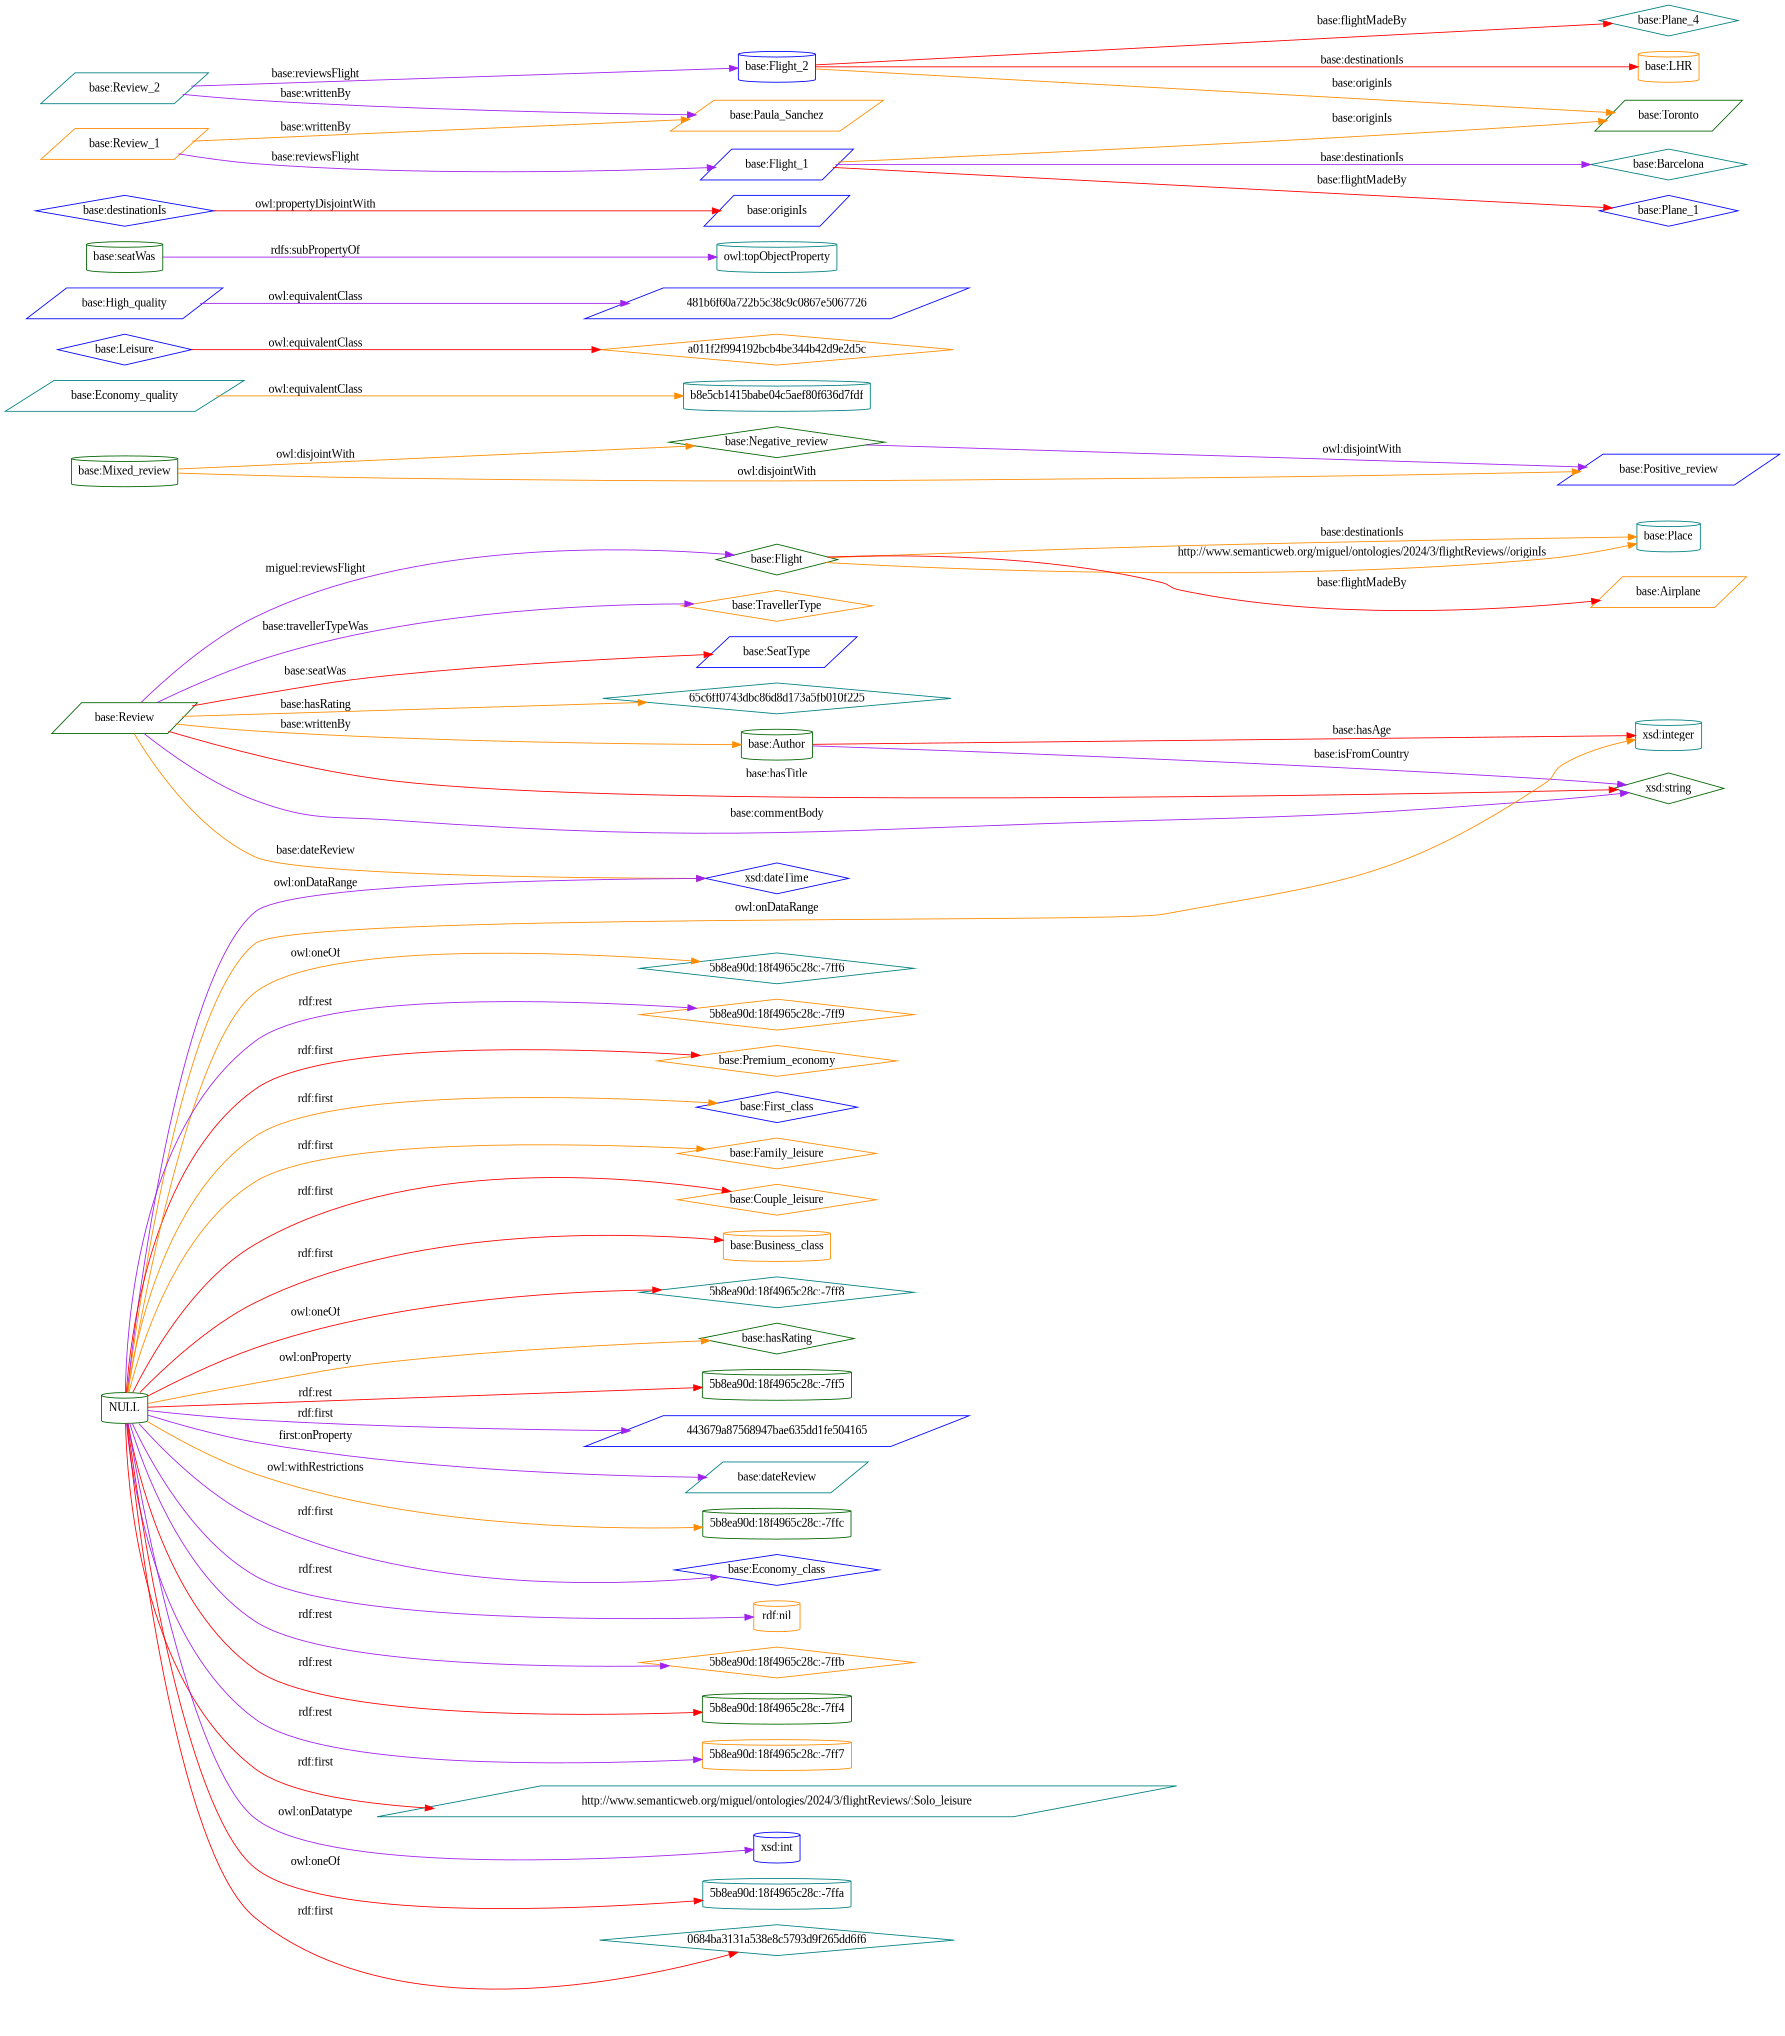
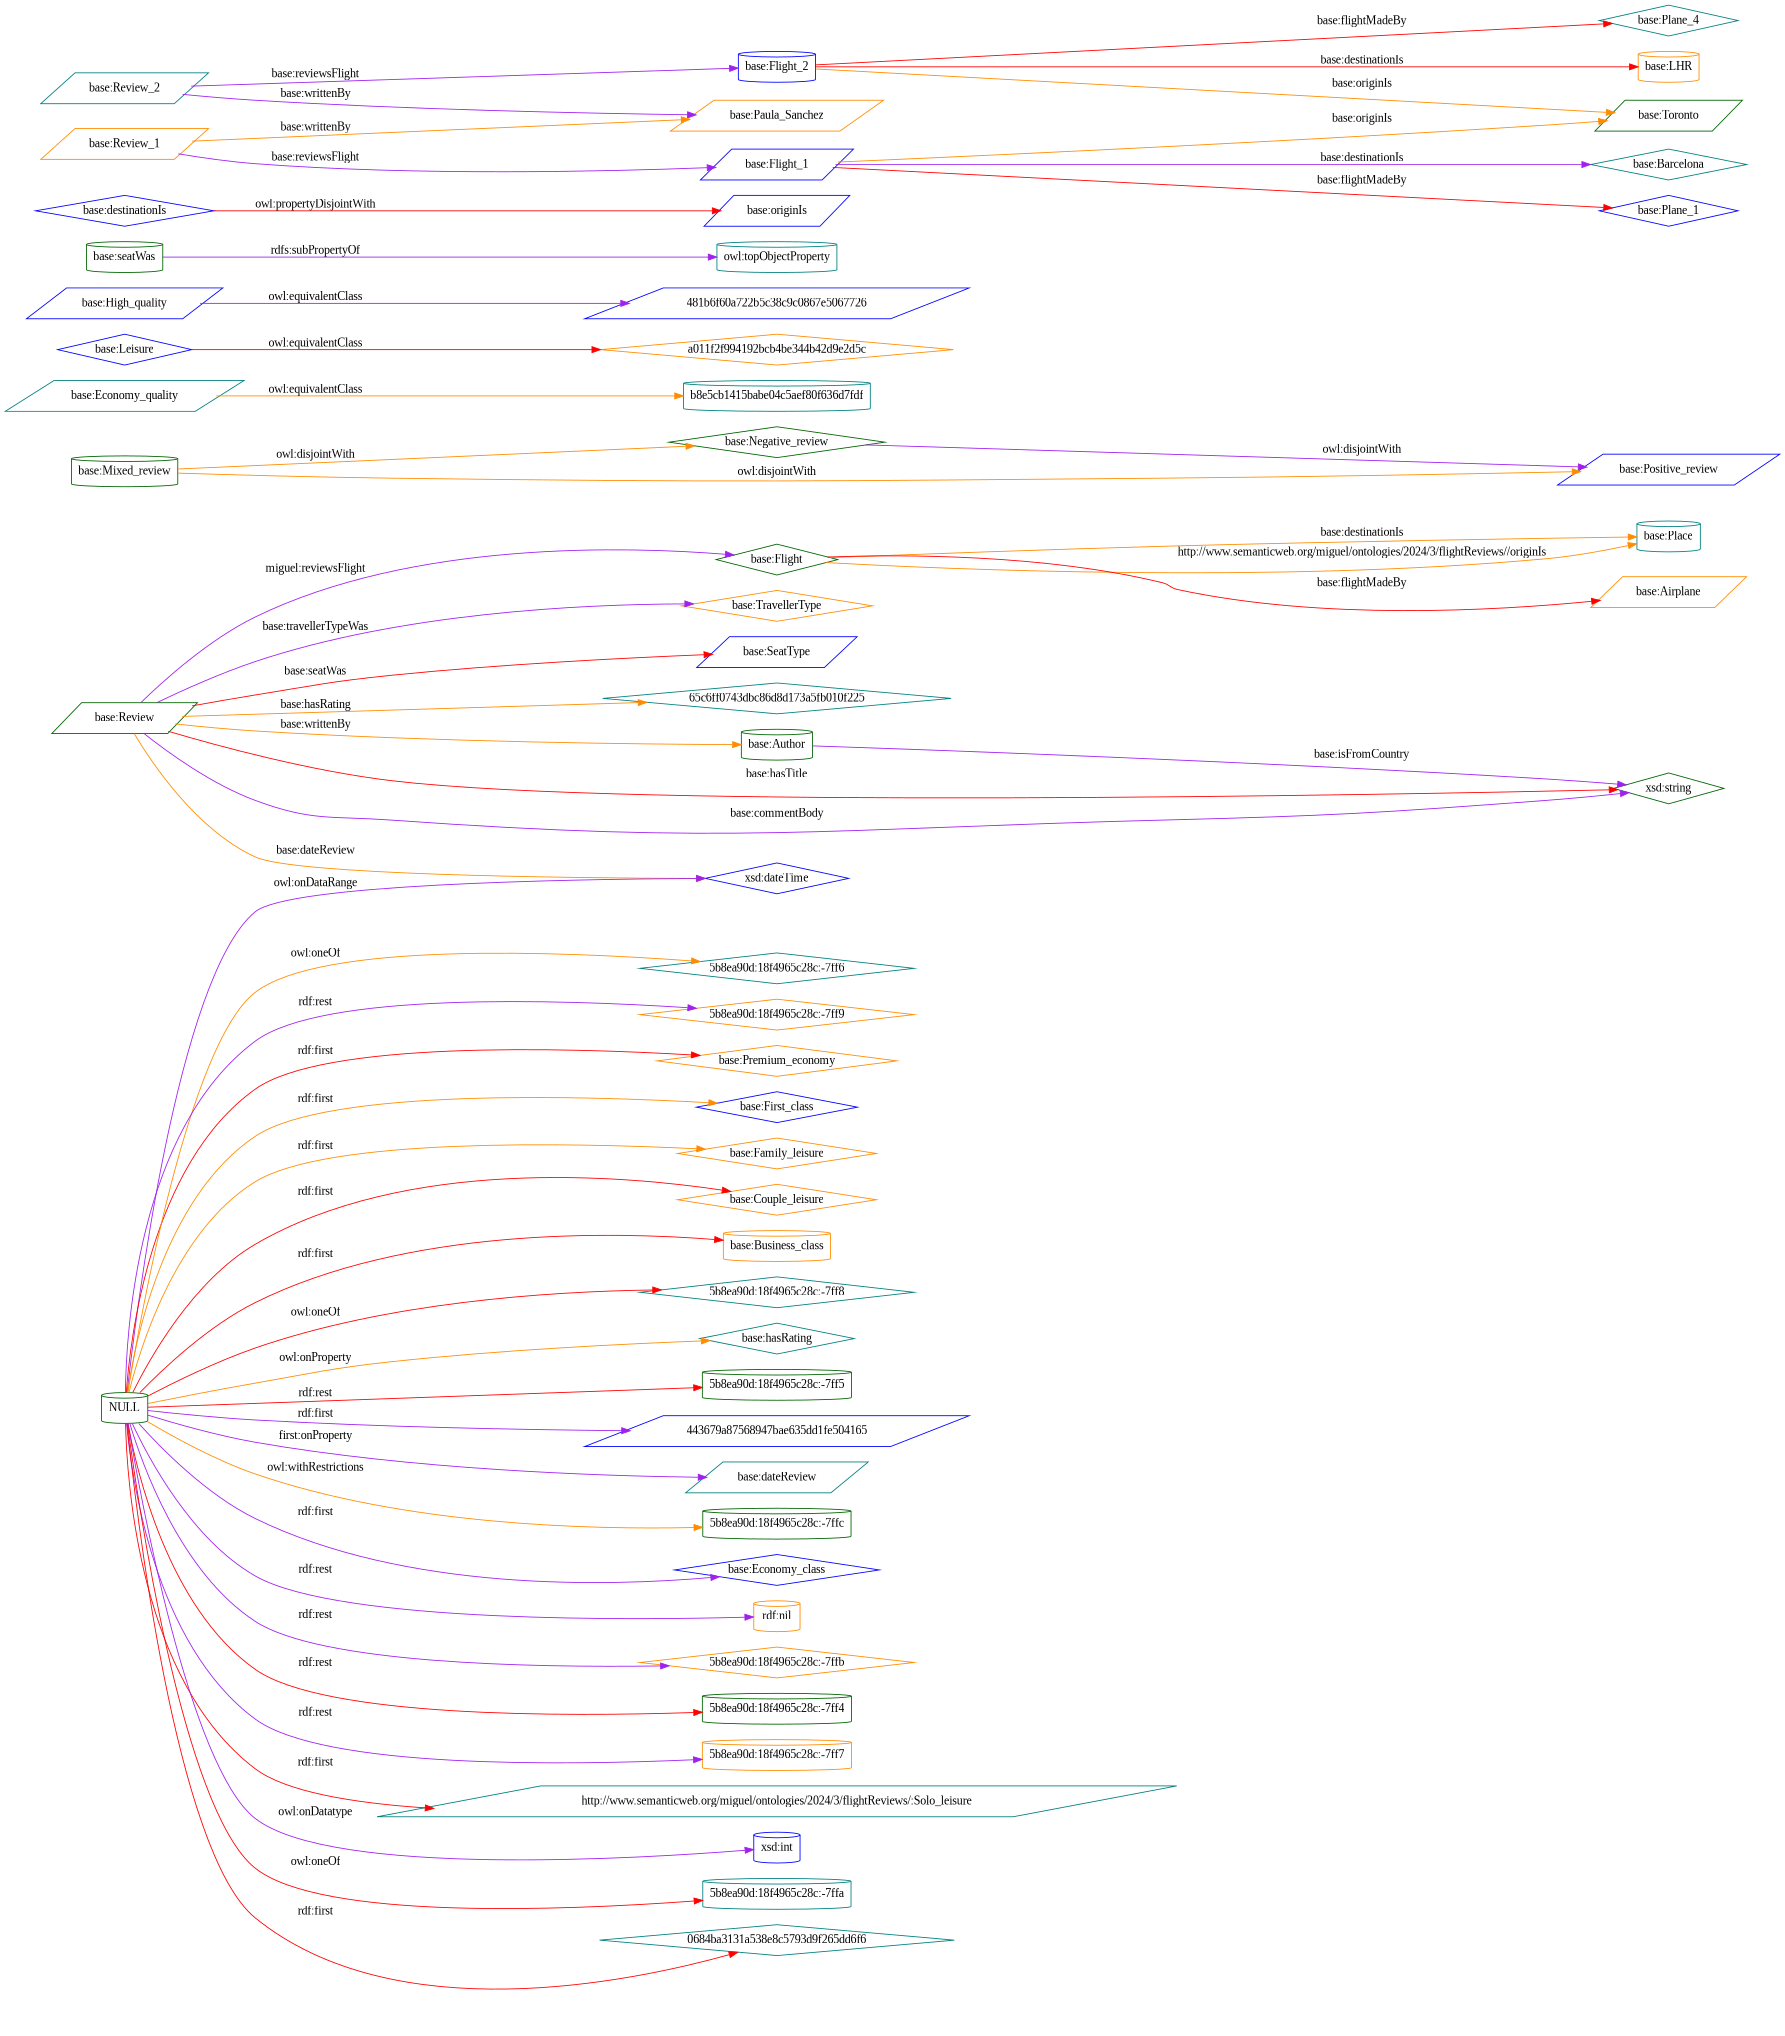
node "xsd:integer": removed
node "base:hasRating": color darkgreen -> teal
